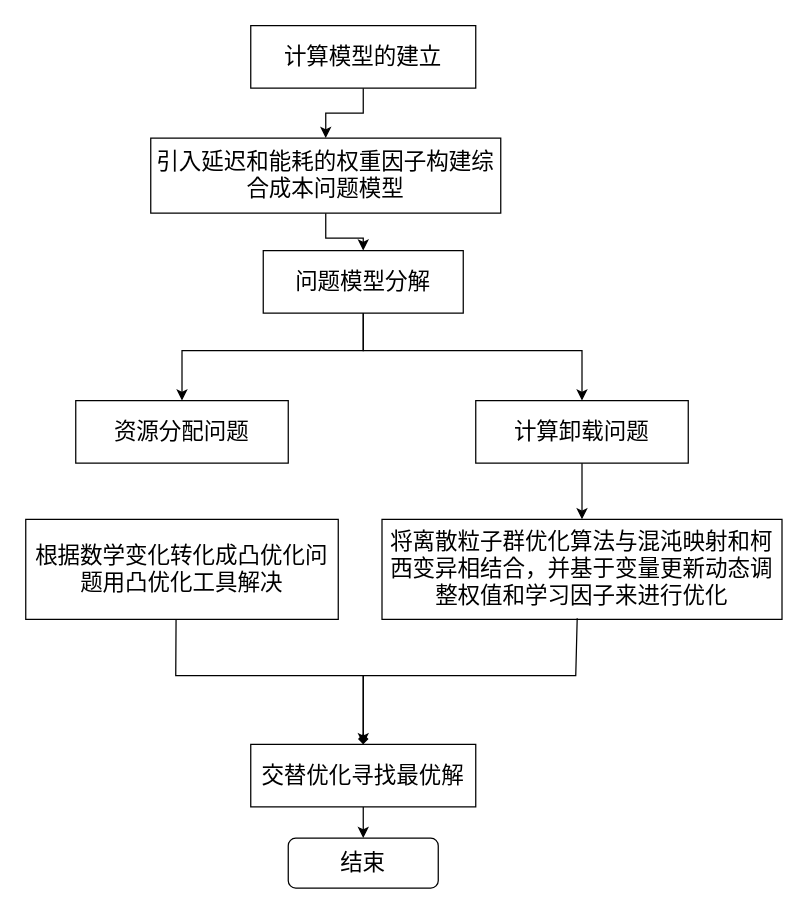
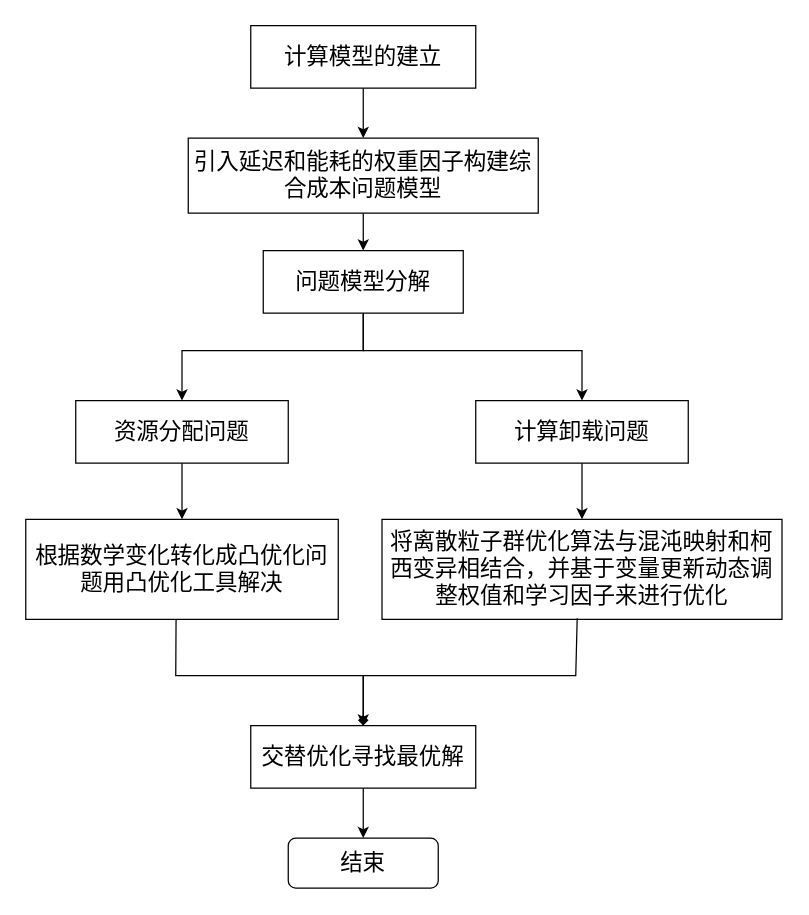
node "引入延迟和能耗的权重因子构建综合成本问题模型": moved (326, 176) -> (363, 176)
edge "资源分配问题" -> "根据数学变化转化成凸优化问题用凸优化工具解决": added
node "交替优化寻找最优解": moved (363, 776) -> (363, 757)
